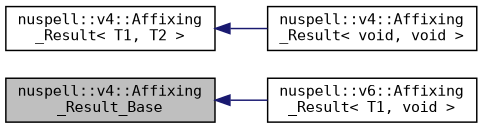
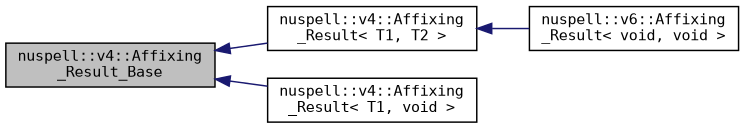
node "nuspell::v4::Affixing _Result< void, void >": label "nuspell::v4::Affixing _Result< void, void >" -> "nuspell::v6::Affixing _Result< void, void >"
edge "nuspell::v4::Affixing _Result< T1, T2 >" -> "nuspell::v4::Affixing _Result_Base": added
node "nuspell::v6::Affixing _Result< T1, void >": label "nuspell::v6::Affixing _Result< T1, void >" -> "nuspell::v4::Affixing _Result< T1, void >"
